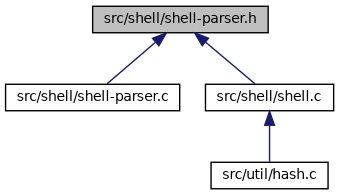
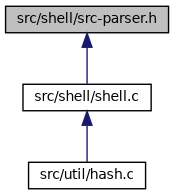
node "src/shell/shell-parser.h": label "src/shell/shell-parser.h" -> "src/shell/src-parser.h"
node "src/shell/shell-parser.c": removed
